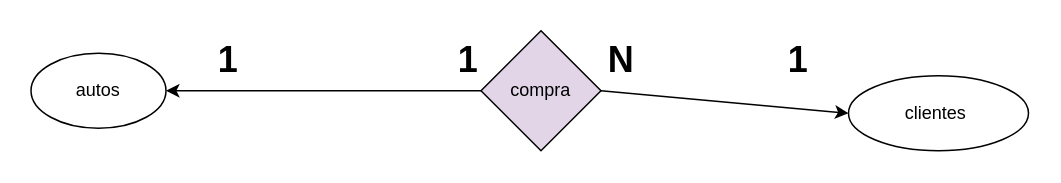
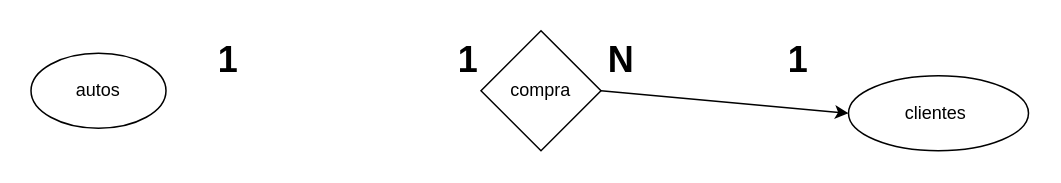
edge "compra" -> "autos": removed
node "compra": fillcolor #e1d5e7 -> #ffffff
